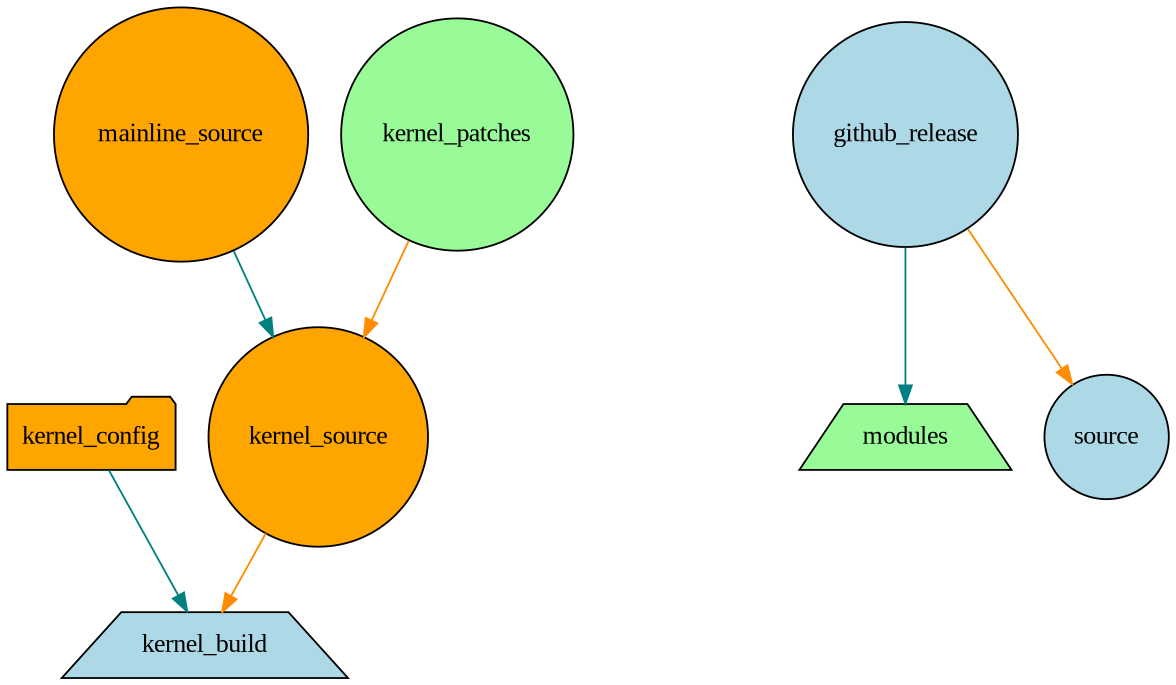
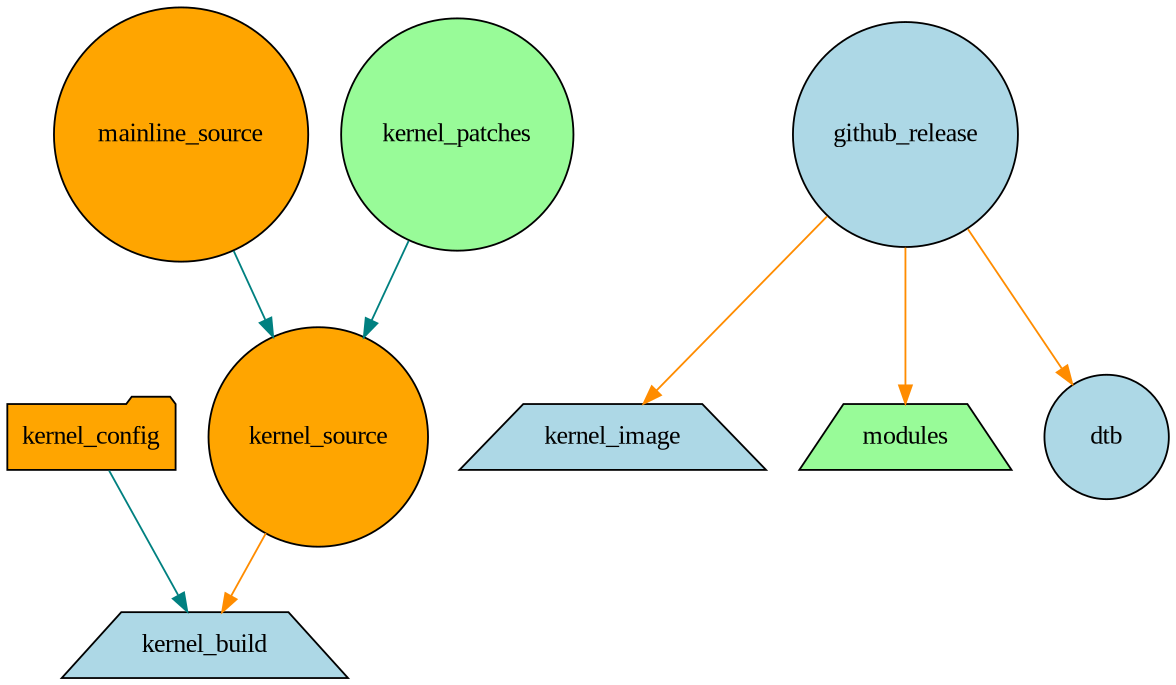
edge "kernel_patches" -> "kernel_source": color darkorange -> teal
edge "github_release" -> "modules": color teal -> darkorange
node "kernel_image": added
node "source": label "source" -> "dtb"
